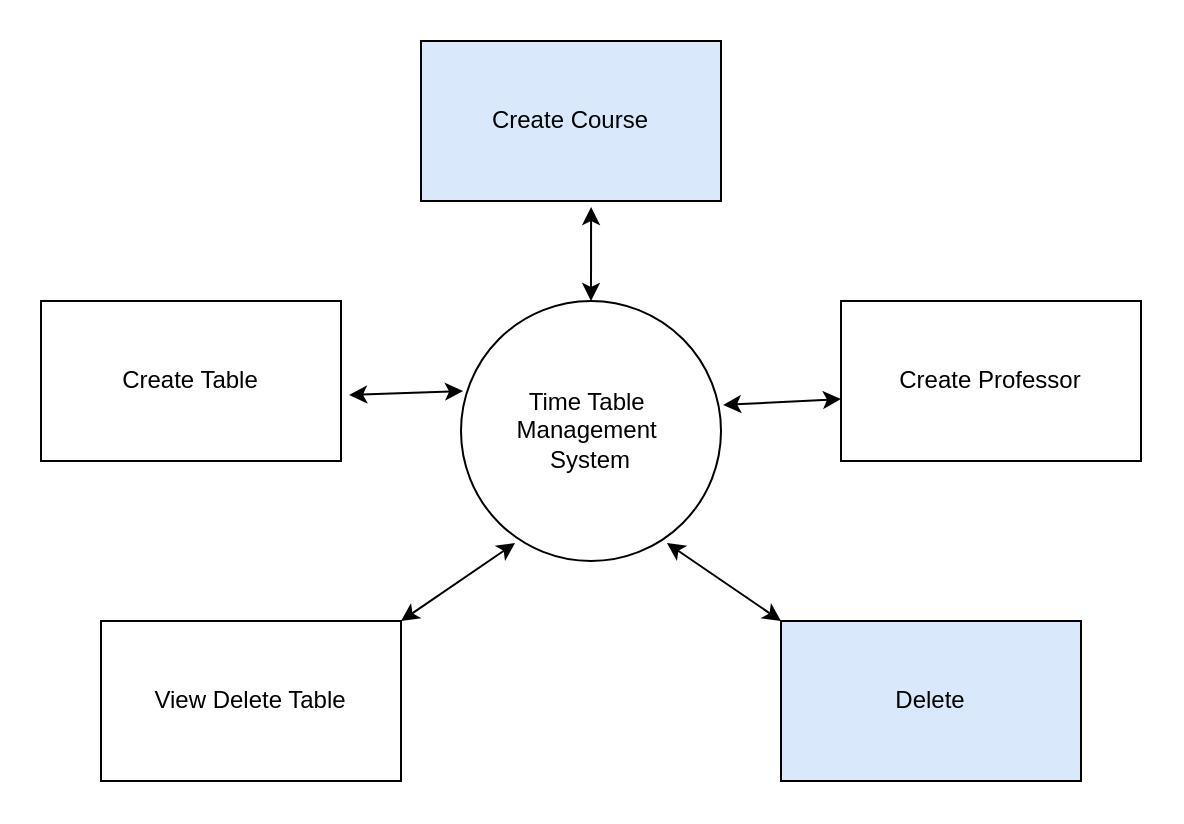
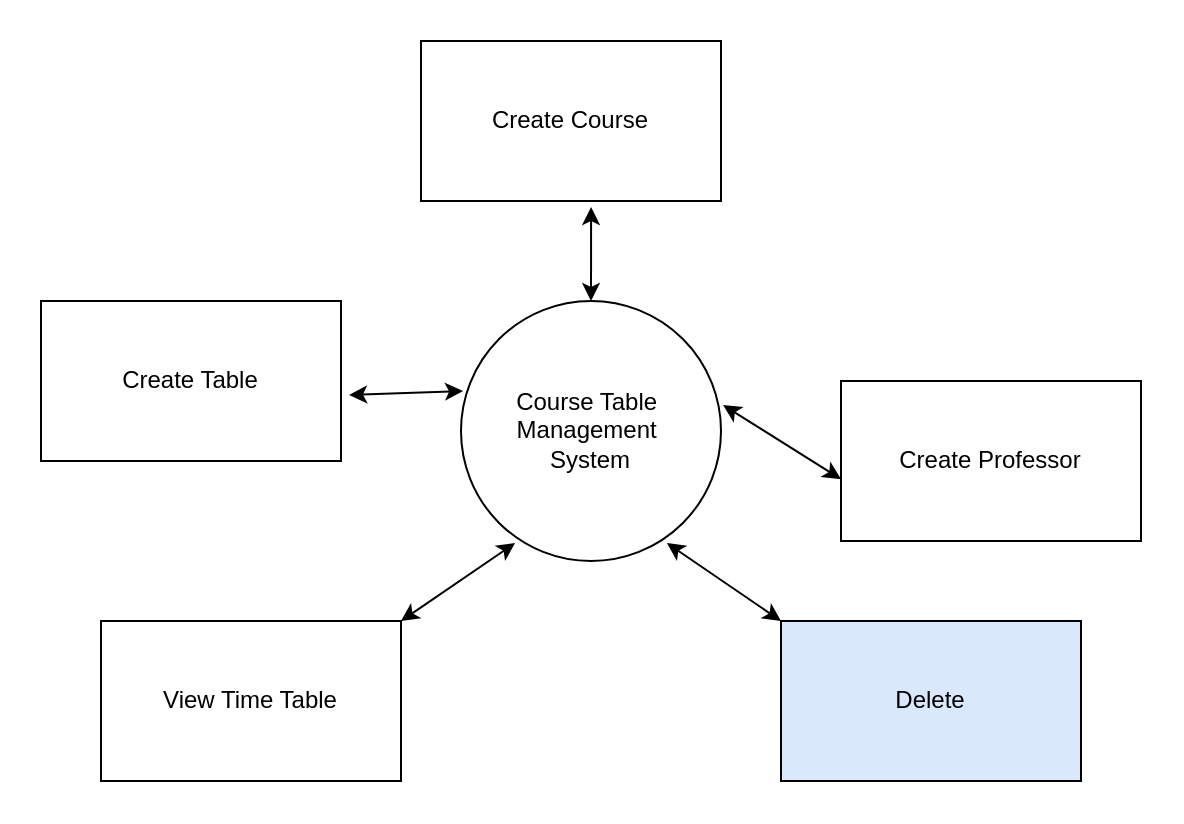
node "Create Course": fillcolor #dae8fc -> #ffffff
node "Create Professor": moved (991, 381) -> (991, 461)
node "Time Table Management System": label "Time Table Management System" -> "Course Table Management System"
node "View Delete Table": label "View Delete Table" -> "View Time Table"
